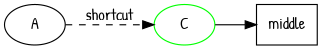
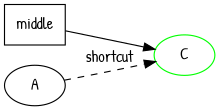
edge "C" -> "middle": reversed
